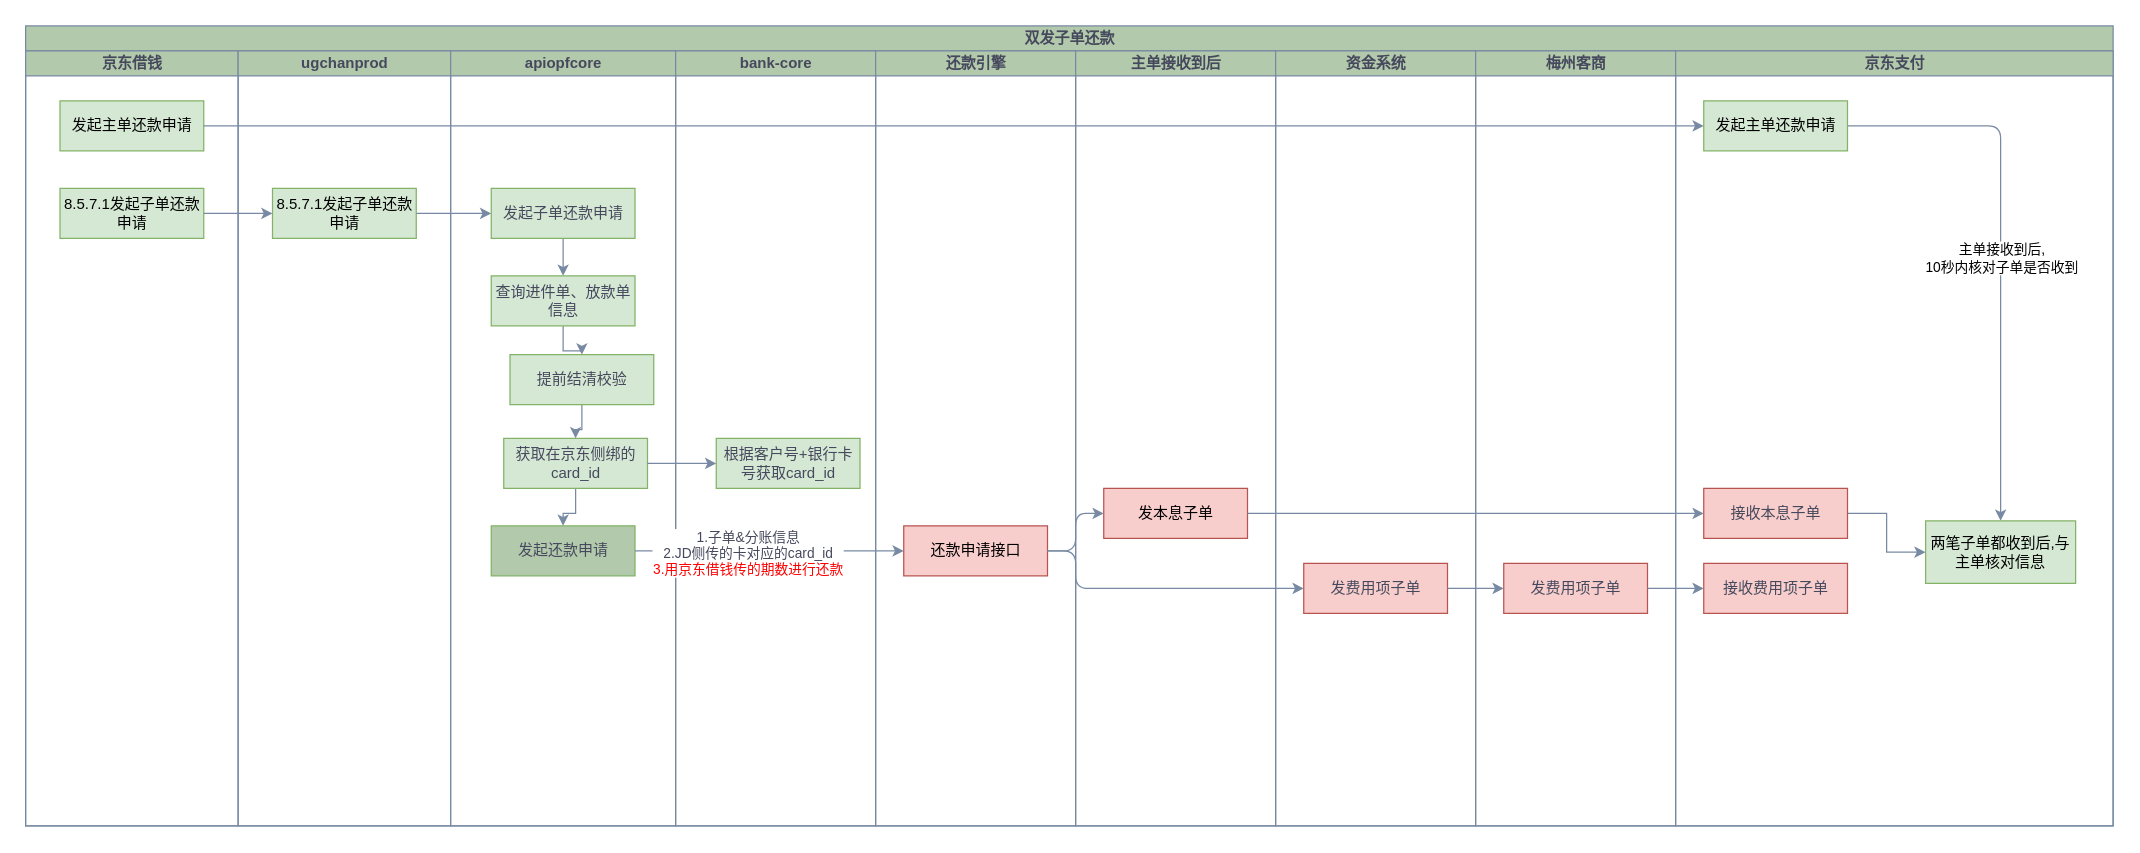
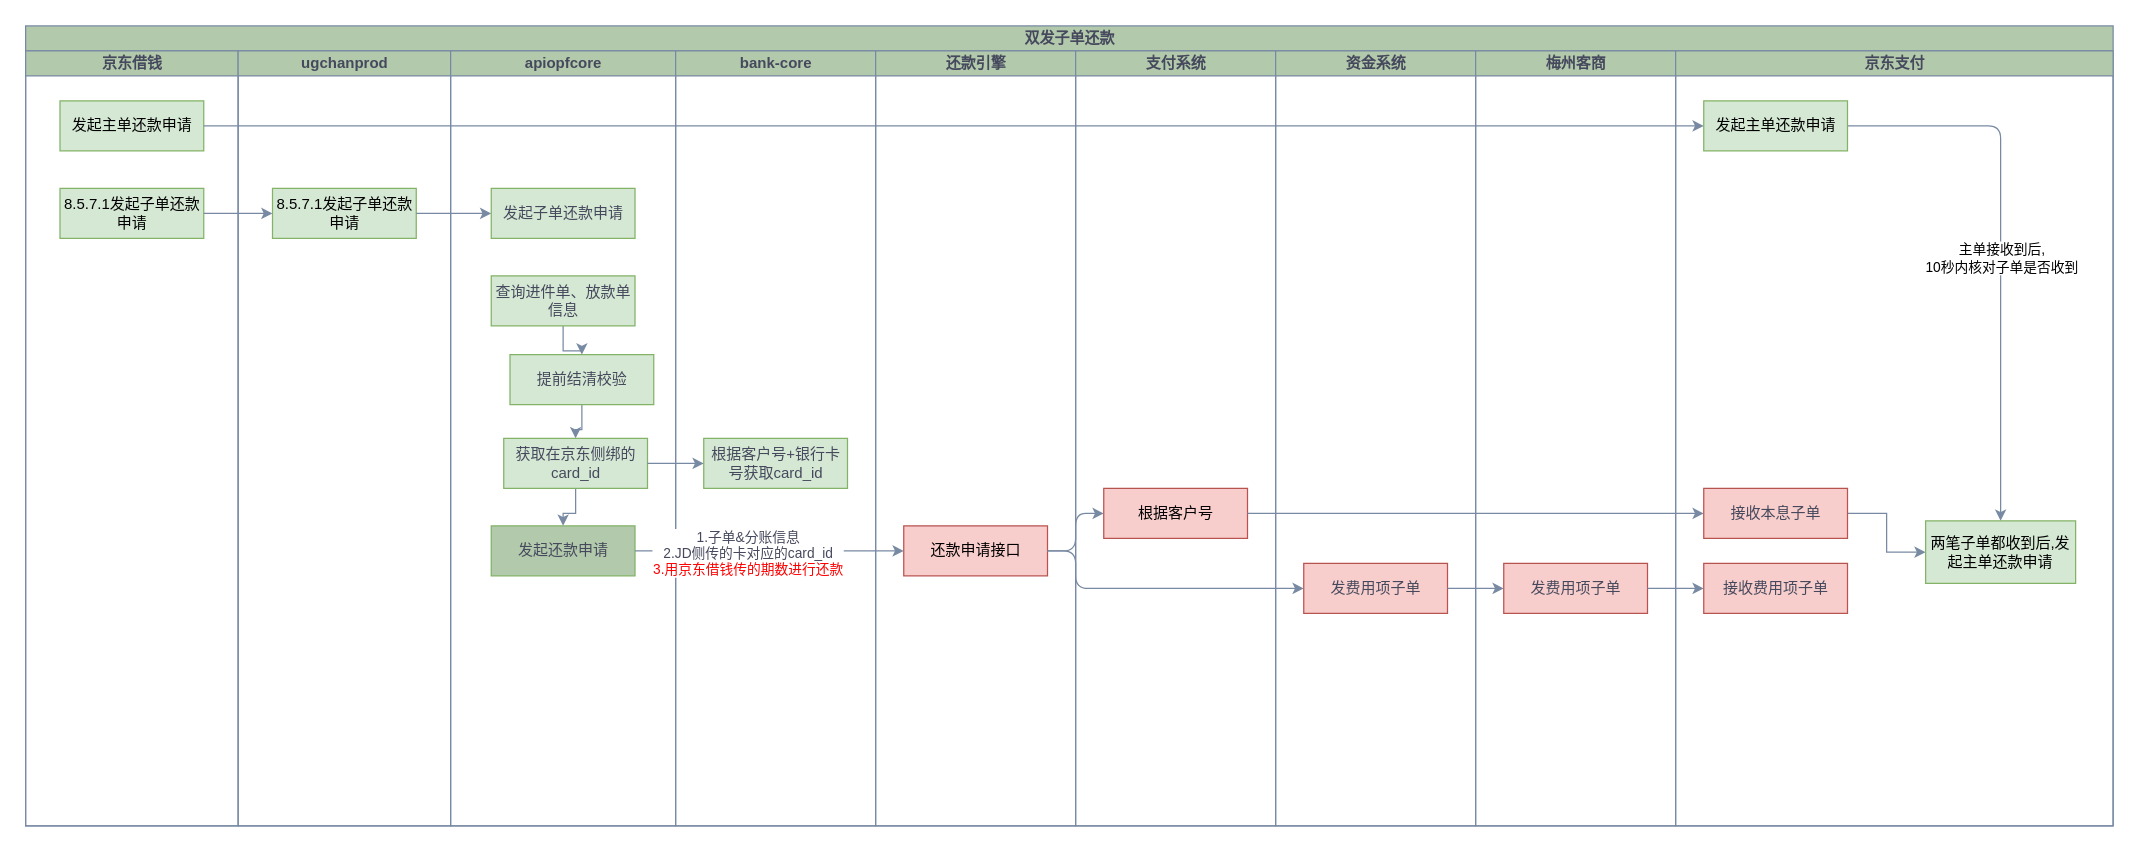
node "主单接收到后": label "主单接收到后" -> "支付系统"
edge "发起子单还款申请" -> "查询进件单、放款单信息": removed
node "根据客户号+银行卡号获取card_id": moved (788, 463) -> (776, 463)
node "发本息子单": label "发本息子单" -> "根据客户号"
node "两笔子单都收到后,与主单核对信息": label "两笔子单都收到后,与主单核对信息" -> "两笔子单都收到后,发起主单还款申请"
